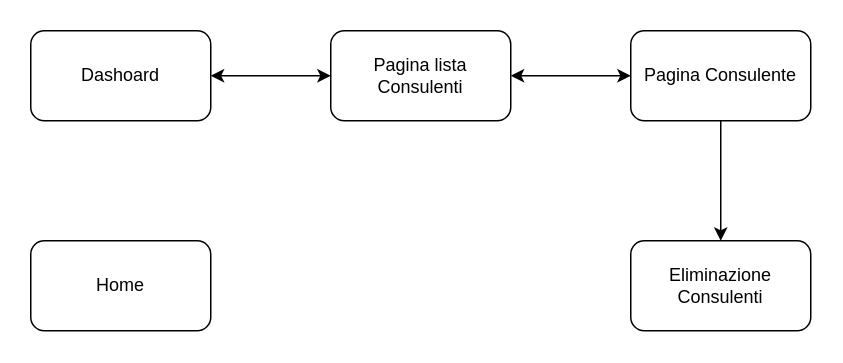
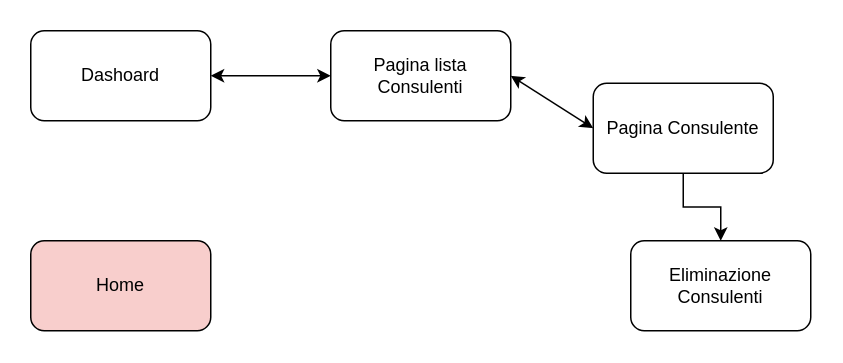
node "Pagina Consulente": moved (721, 76) -> (683, 128)
node "Home": fillcolor #ffffff -> #f8cecc
